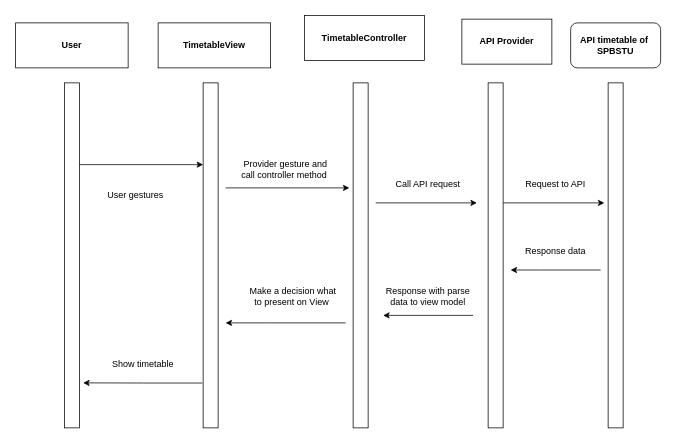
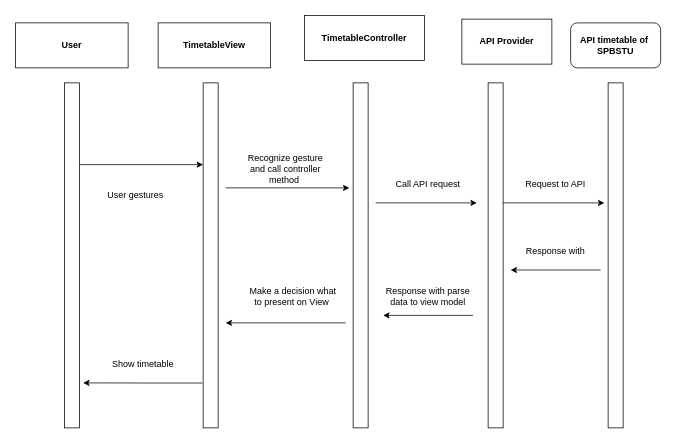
node "Provider gesture and call controller method": label "Provider gesture and call controller method" -> "Recognize gesture and call controller method"
node "Response data": label "Response data" -> "Response with"
